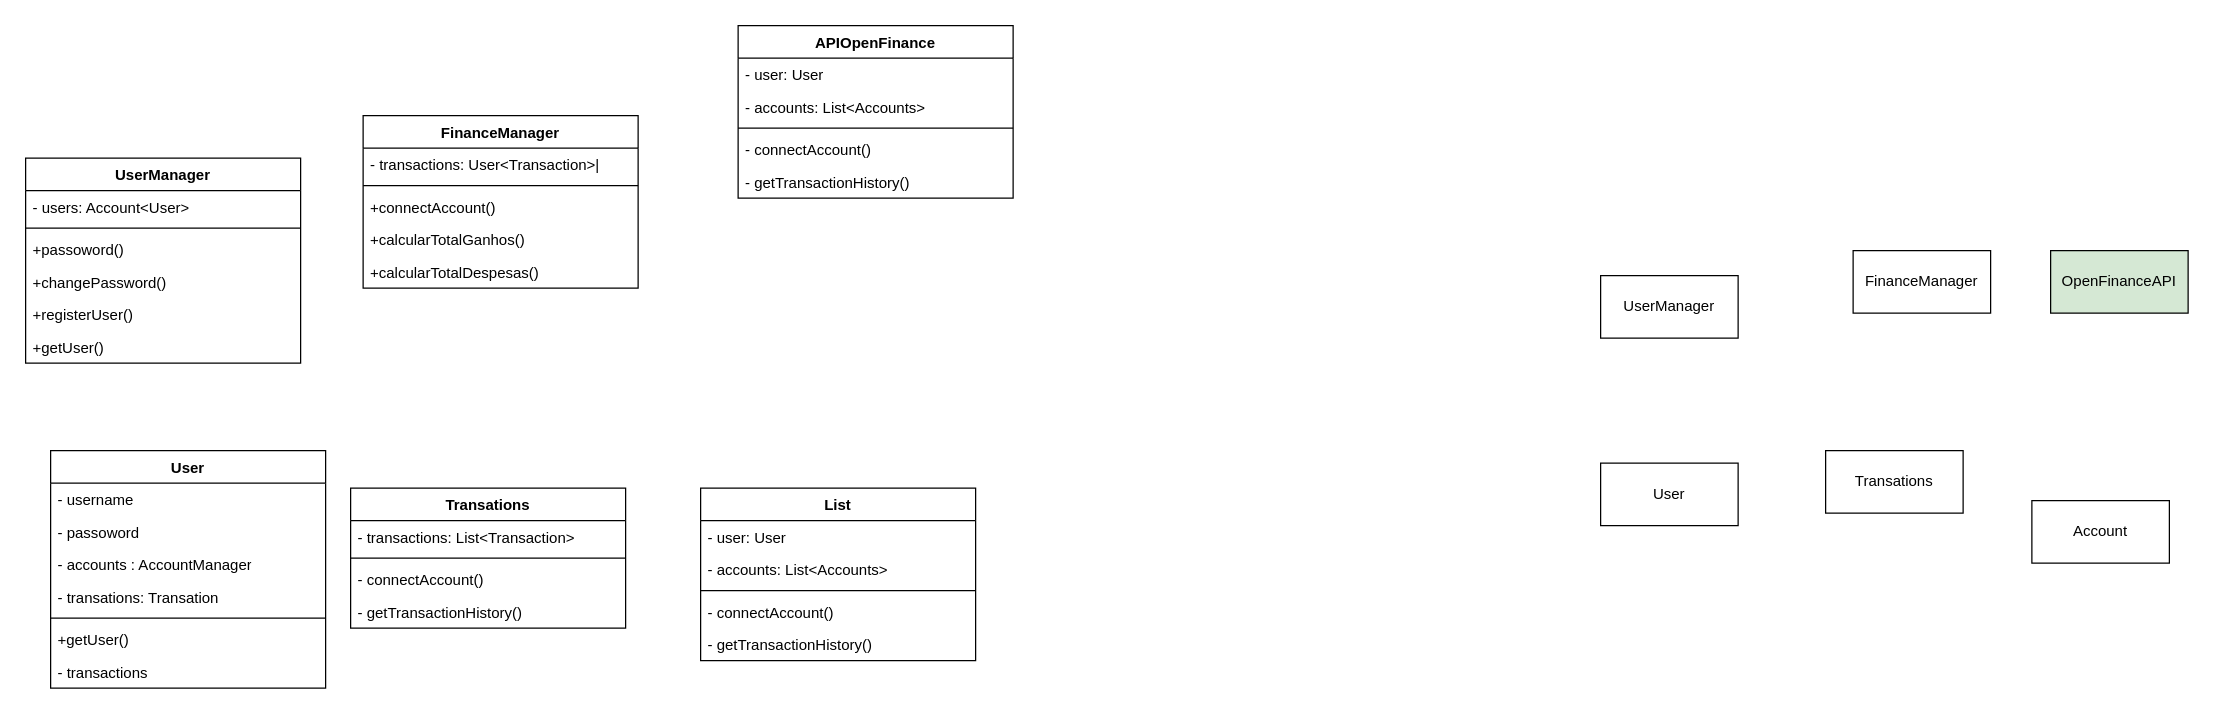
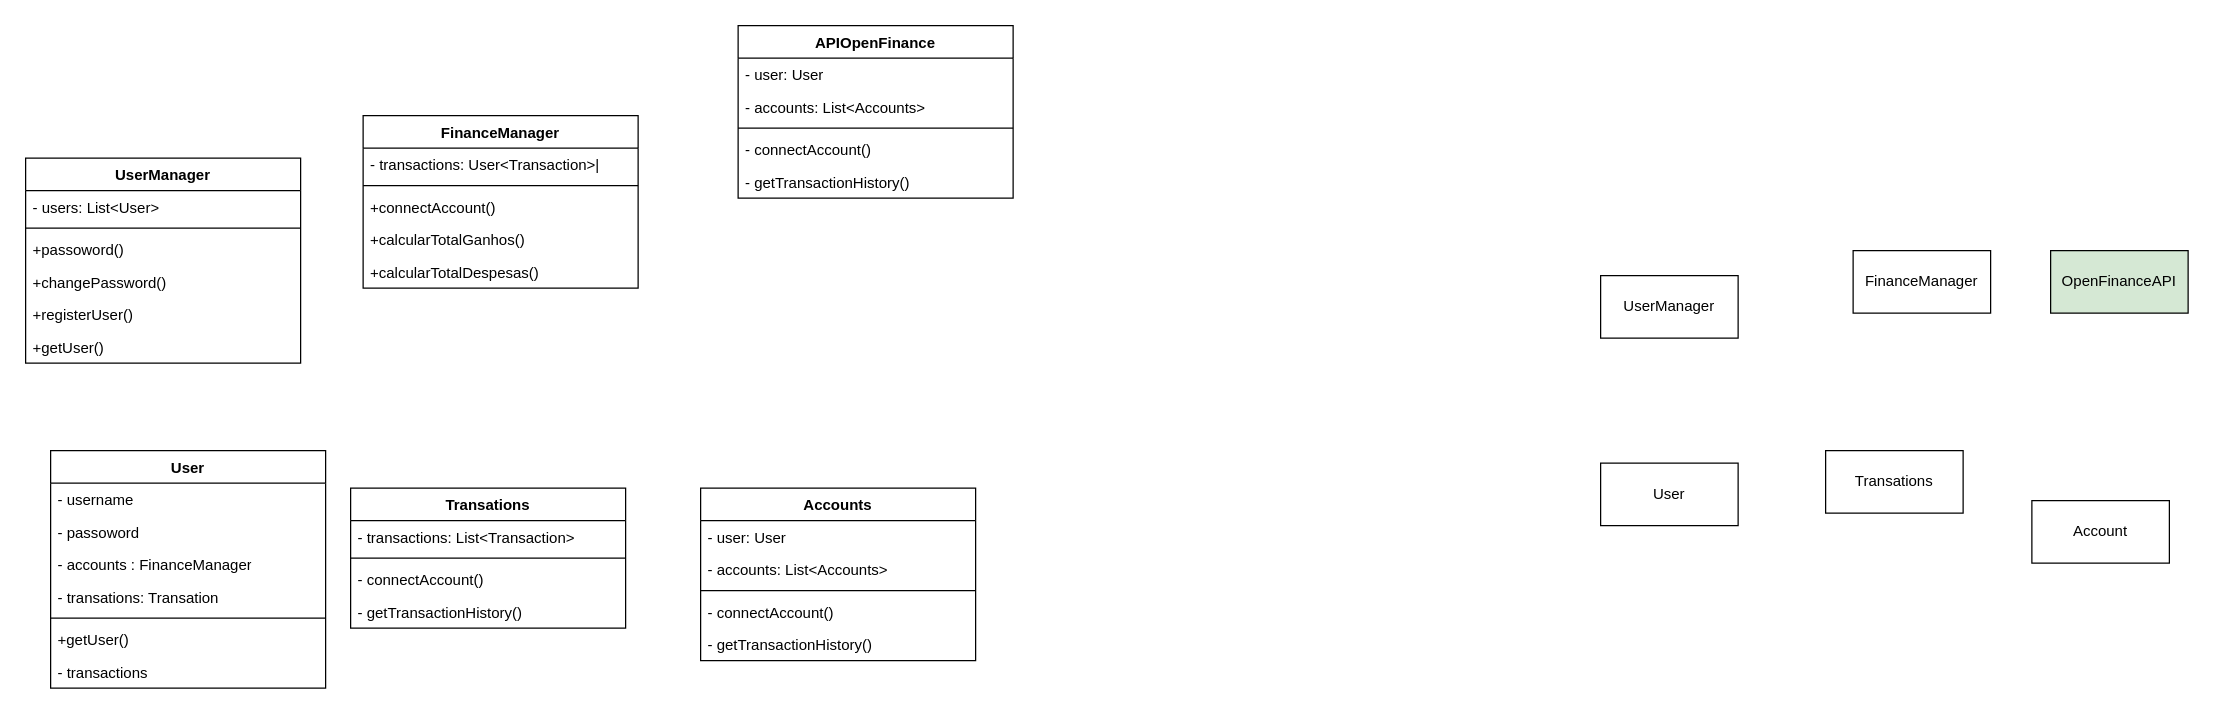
node "- users: Account<User>": label "- users: Account<User>" -> "- users: List<User>"
node "List": label "List" -> "Accounts"
node "- accounts : AccountManager": label "- accounts : AccountManager" -> "- accounts : FinanceManager"
